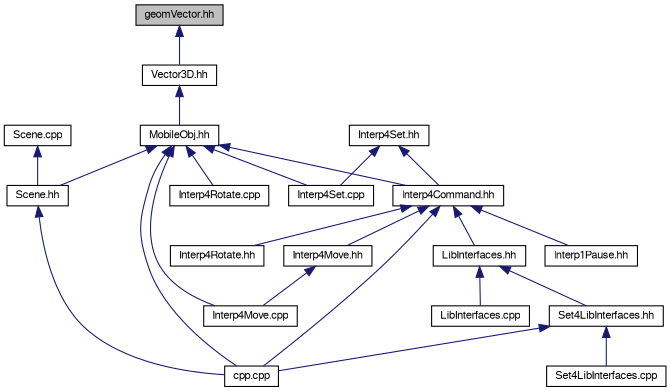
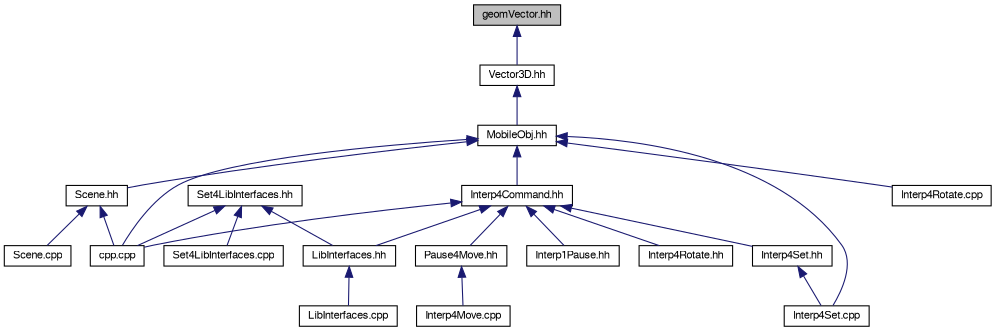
edge "Interp4Command.hh" -> "Interp4Set.hh": reversed
edge "Scene.hh" -> "Scene.cpp": reversed
edge "Interp4Move.cpp" -> "MobileObj.hh": removed
node "Interp4Move.hh": label "Interp4Move.hh" -> "Pause4Move.hh"
edge "Set4LibInterfaces.hh" -> "LibInterfaces.hh": reversed
